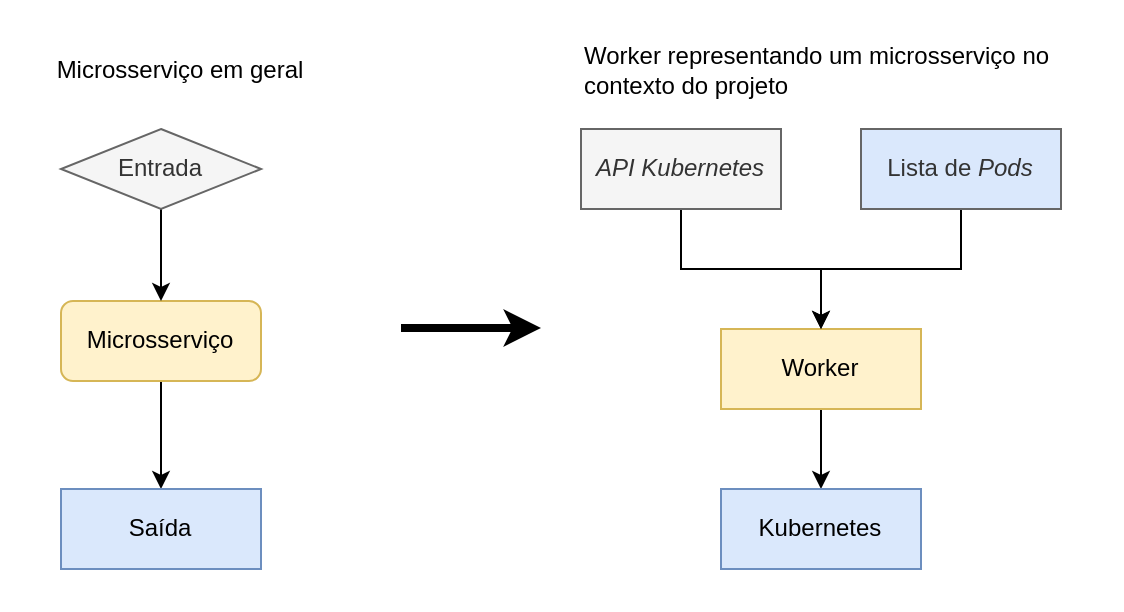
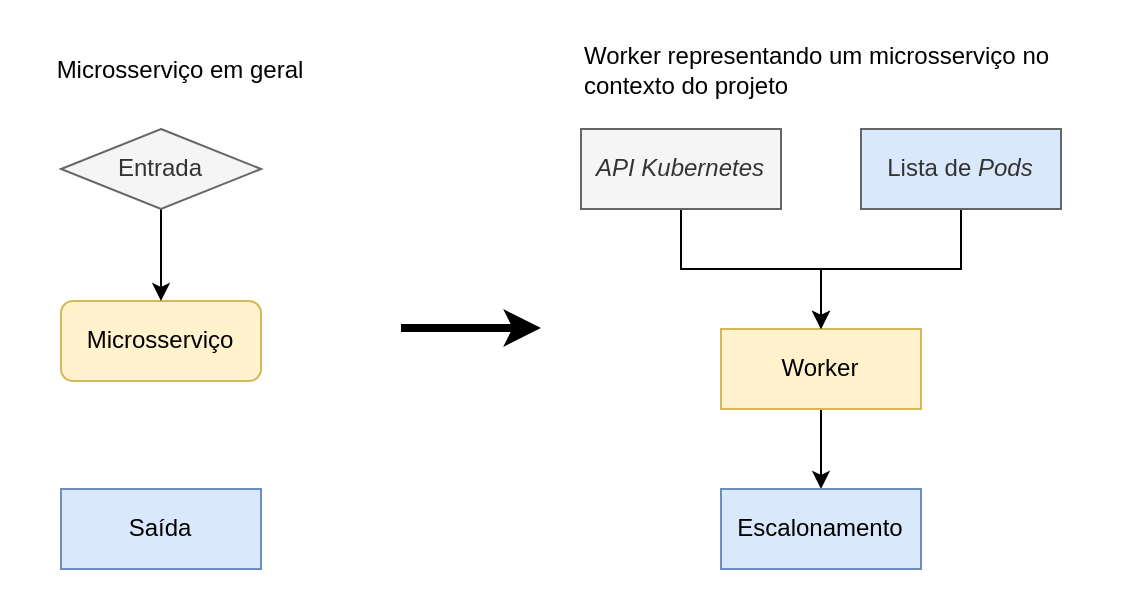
edge "Microsserviço" -> "Saída": removed
node "Kubernetes": label "Kubernetes" -> "Escalonamento"
